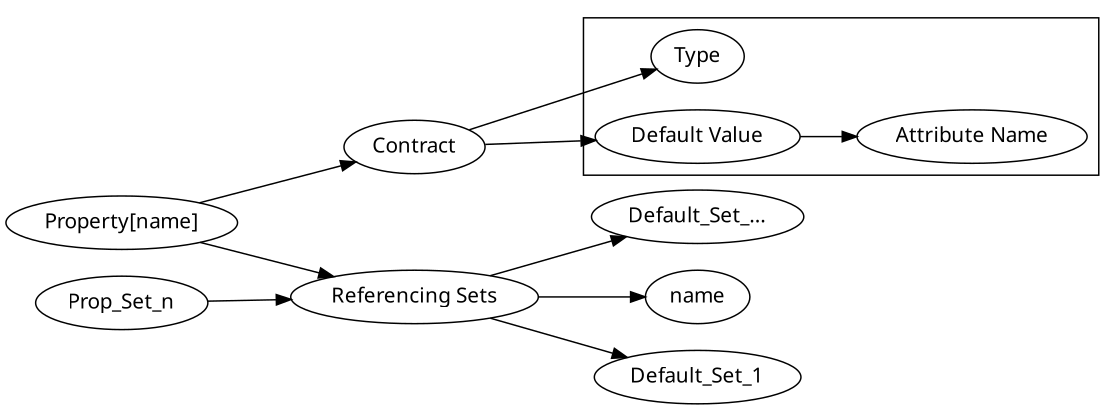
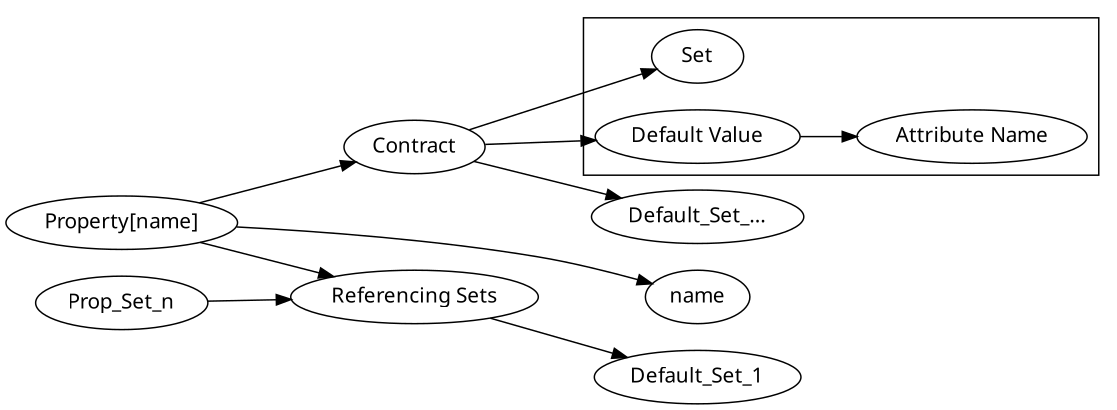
node "Type": label "Type" -> "Set"
edge "Referencing Sets" -> "Default_Set_...": now "Contract" -> "Default_Set_..."
edge "Referencing Sets" -> "name": now "Property[name]" -> "name"
